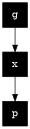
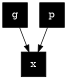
edge "x" -> "p": reversed
